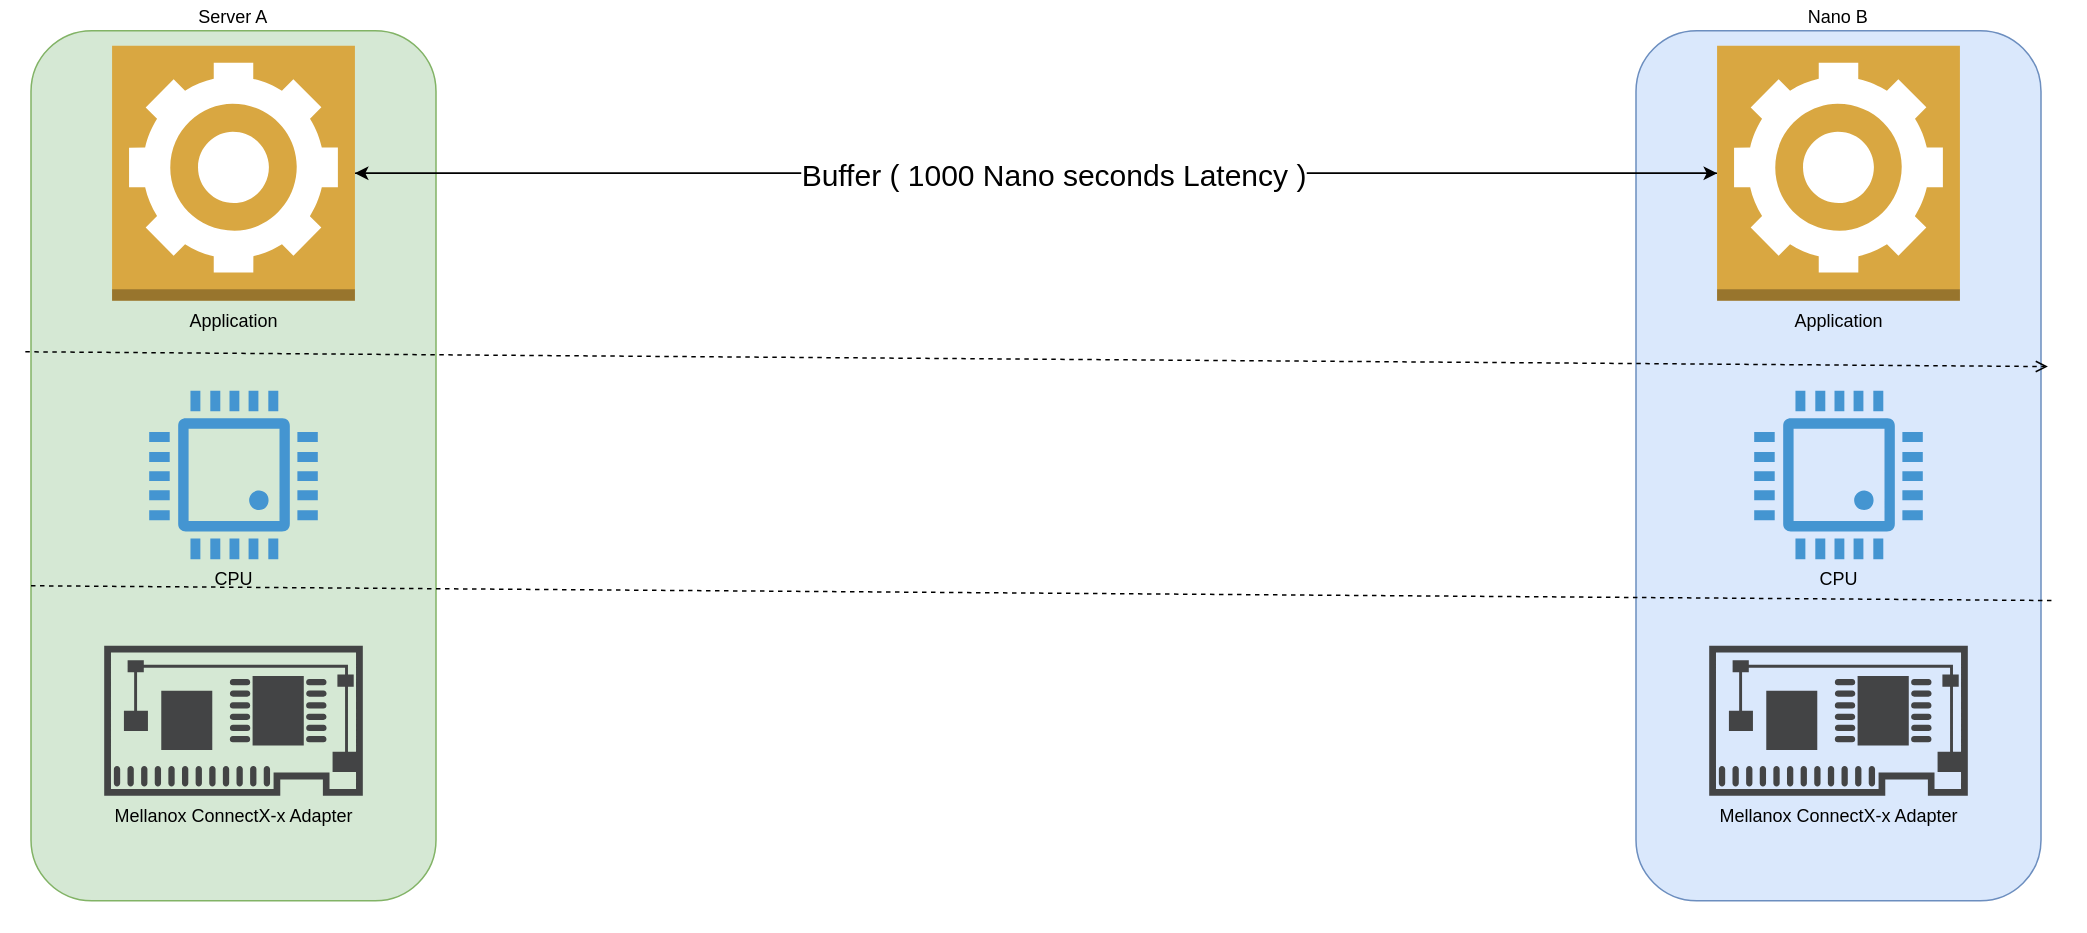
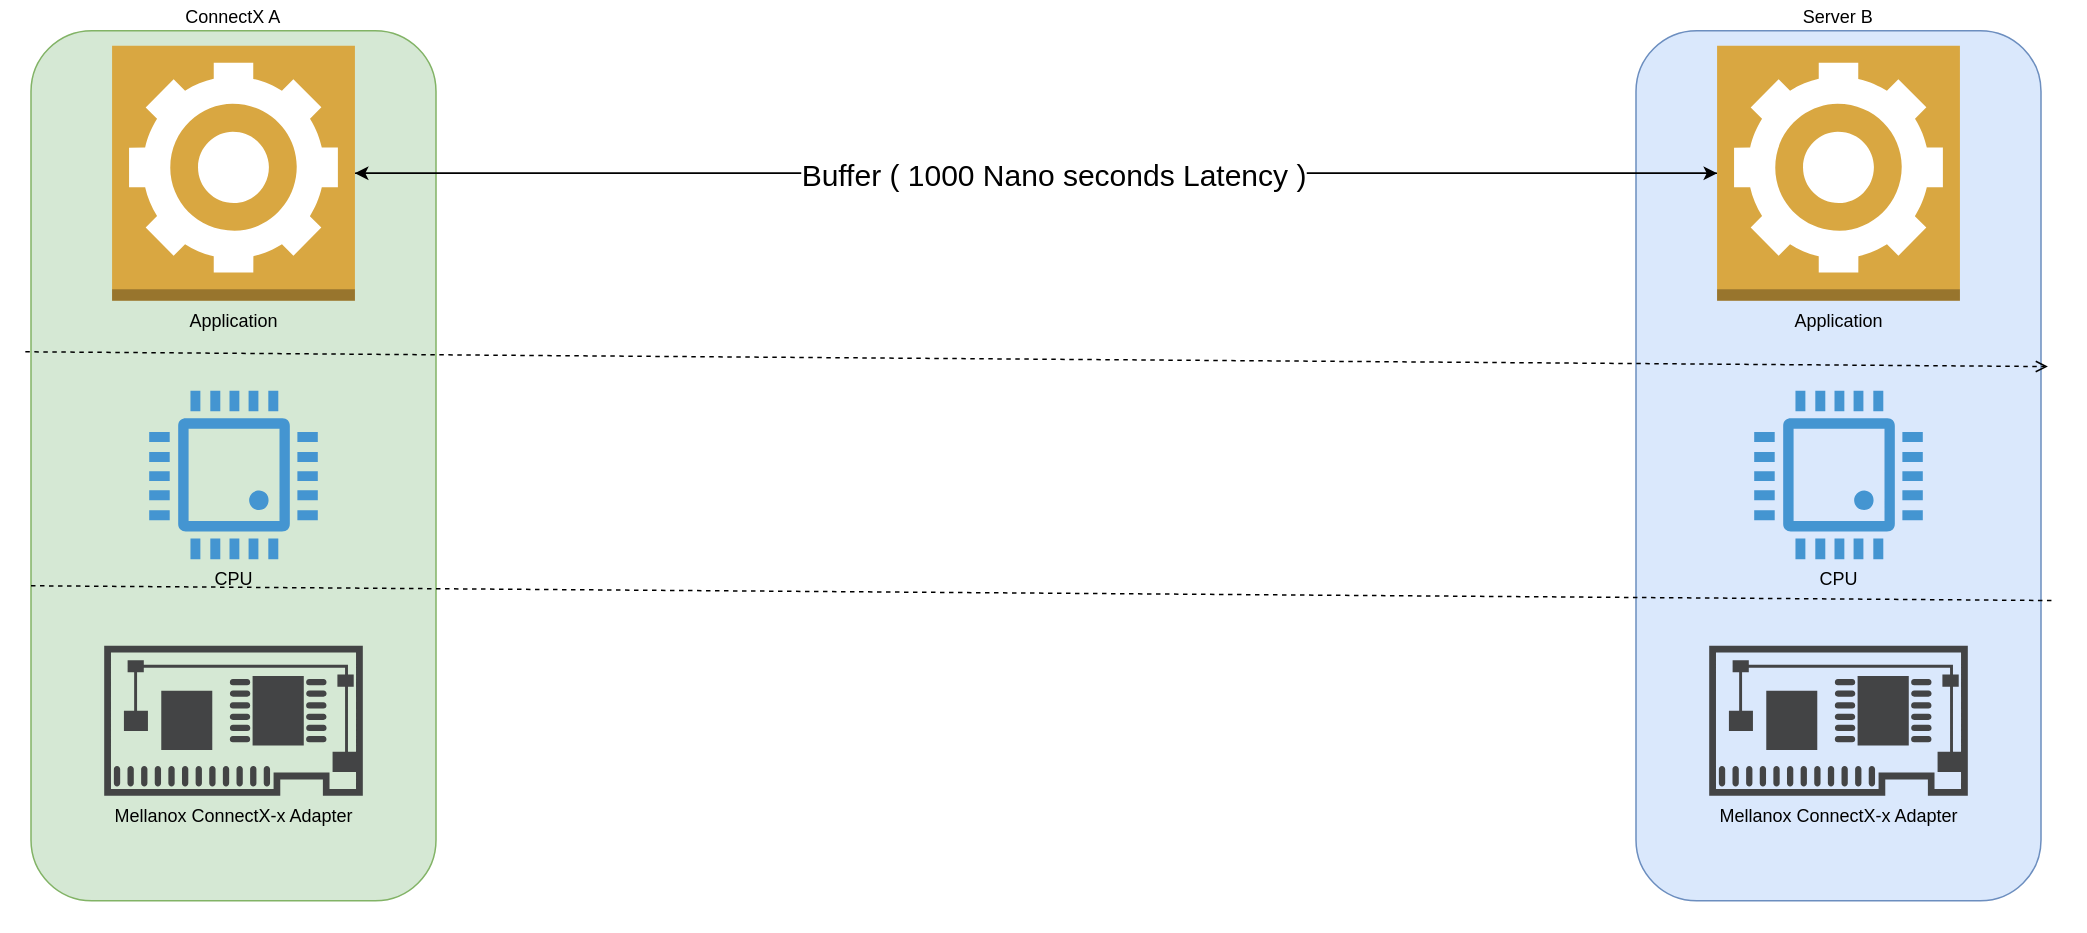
node "Server A": label "Server A" -> "ConnectX A"
node "Nano B": label "Nano B" -> "Server B"
